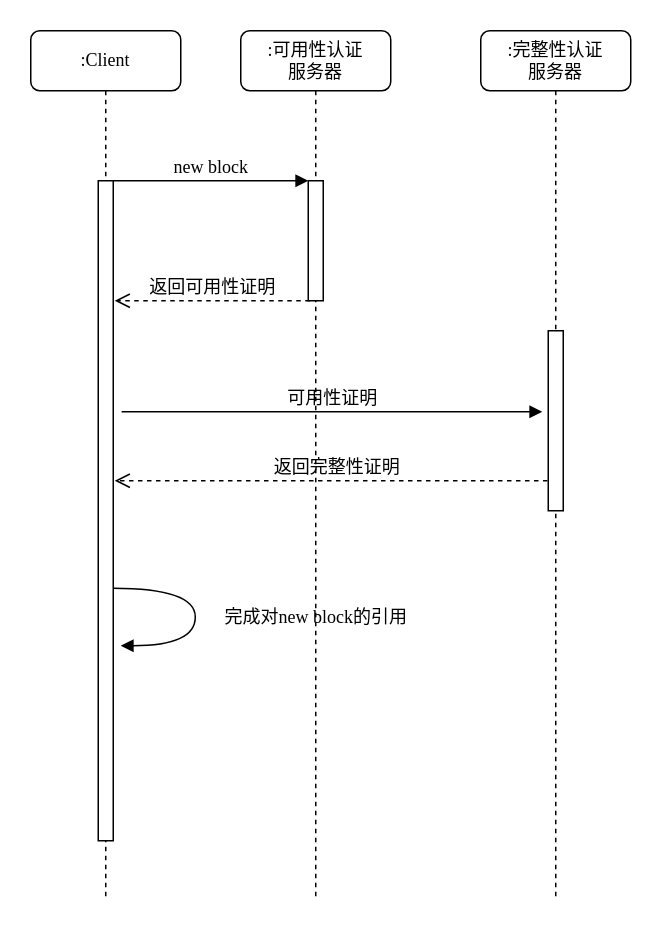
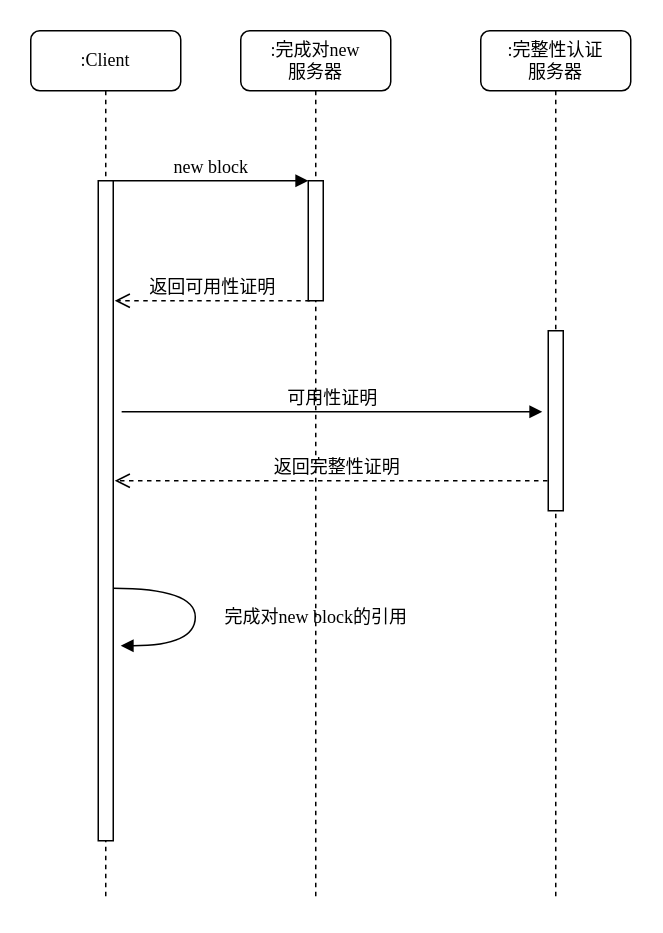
node ":可用性认证 服务器": label ":可用性认证 服务器" -> ":完成对new 服务器"
